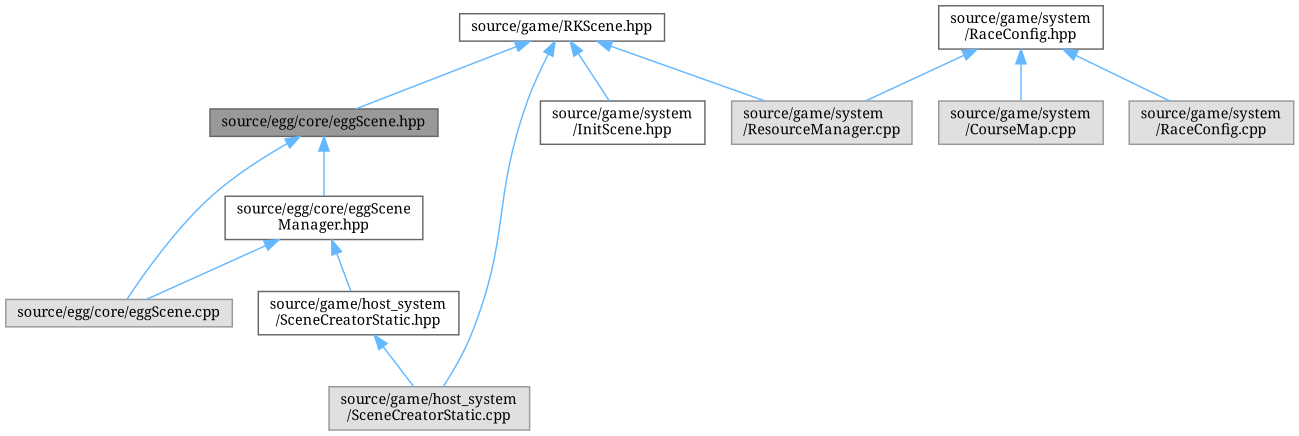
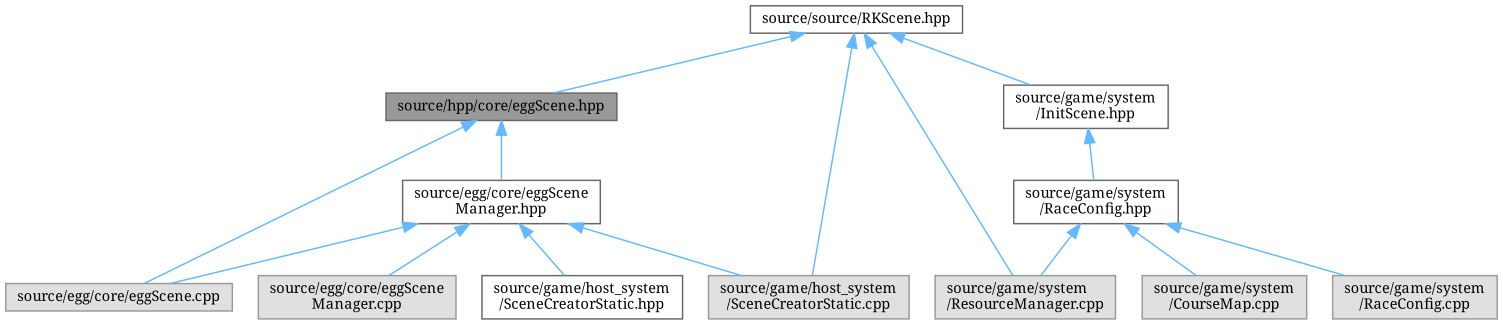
node "source/game/RKScene.hpp": label "source/game/RKScene.hpp" -> "source/source/RKScene.hpp"
node "source/egg/core/eggScene.hpp": label "source/egg/core/eggScene.hpp" -> "source/hpp/core/eggScene.hpp"
edge "source/game/system /RaceConfig.hpp" -> "source/game/system /InitScene.hpp": added
node "source/egg/core/eggScene Manager.cpp": added
edge "source/game/host_system /SceneCreatorStatic.cpp" -> "source/game/host_system /SceneCreatorStatic.hpp": now "source/game/host_system /SceneCreatorStatic.cpp" -> "source/egg/core/eggScene Manager.hpp"
